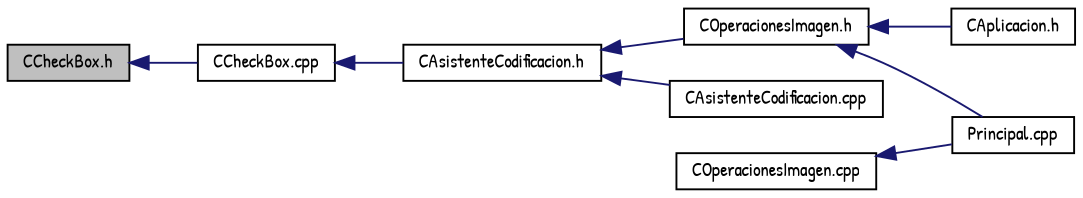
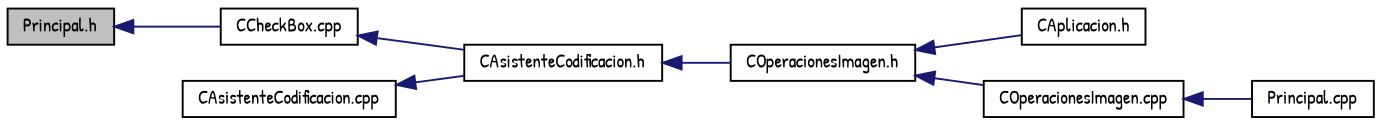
node "CCheckBox.h": label "CCheckBox.h" -> "Principal.h"
edge "Principal.cpp" -> "COperacionesImagen.h": now "COperacionesImagen.cpp" -> "COperacionesImagen.h"
edge "CAsistenteCodificacion.cpp" -> "CAsistenteCodificacion.h": reversed
